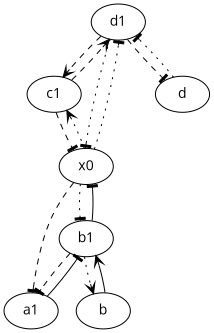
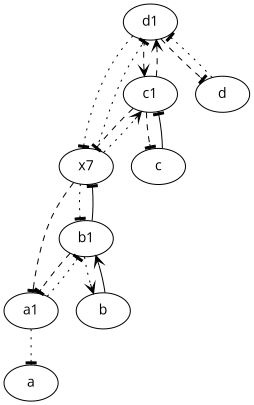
node "x0": label "x0" -> "x7"
node "c": added
edge "a1" -> "b1": style solid -> dotted
node "a": added
